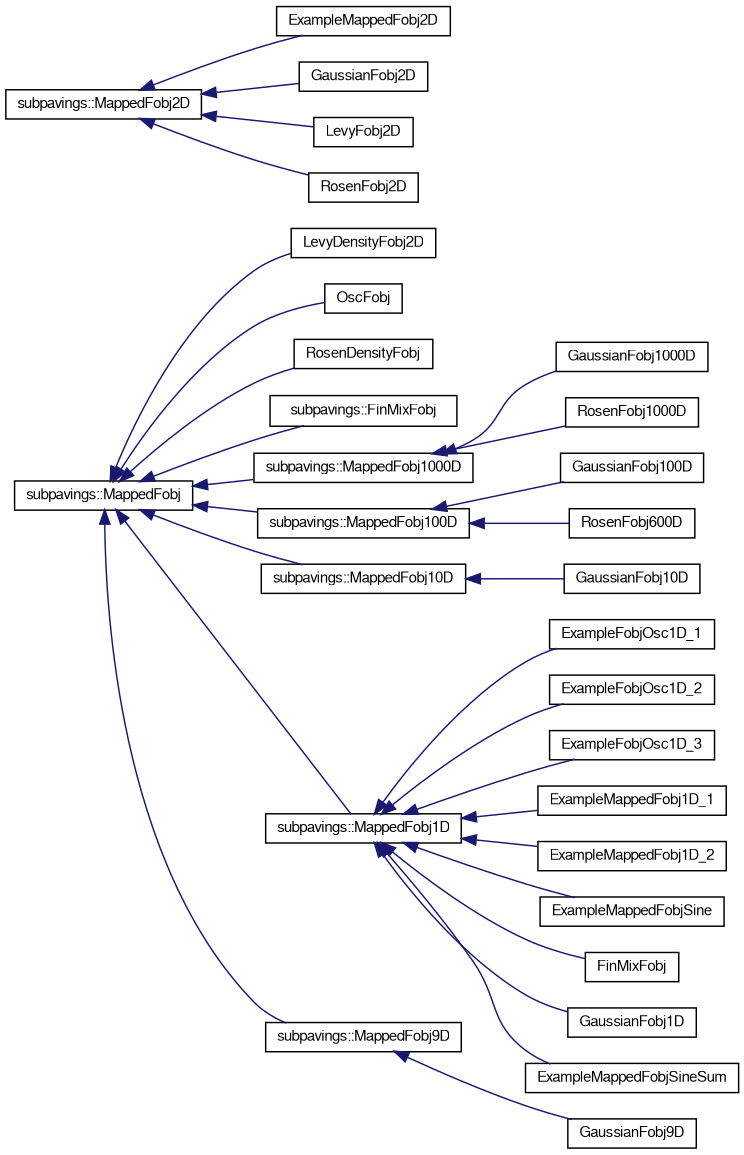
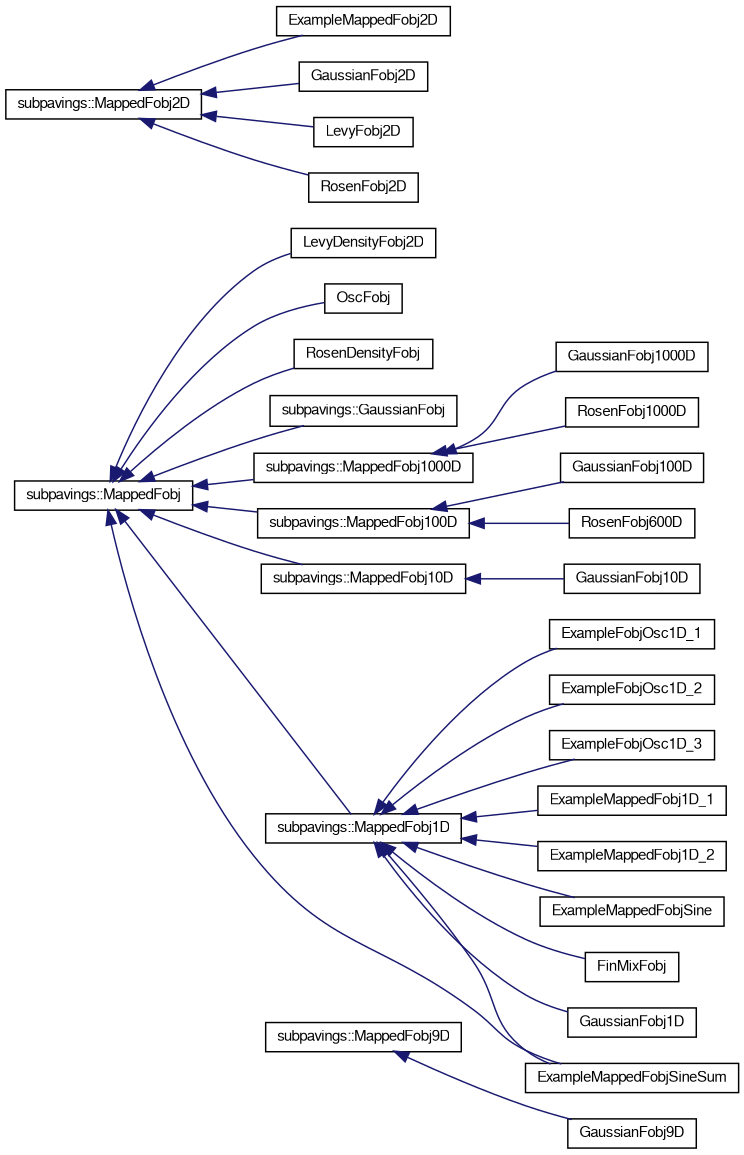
node "subpavings::FinMixFobj": label "subpavings::FinMixFobj" -> "subpavings::GaussianFobj"
edge "subpavings::MappedFobj9D" -> "subpavings::MappedFobj": now "ExampleMappedFobjSineSum" -> "subpavings::MappedFobj"
